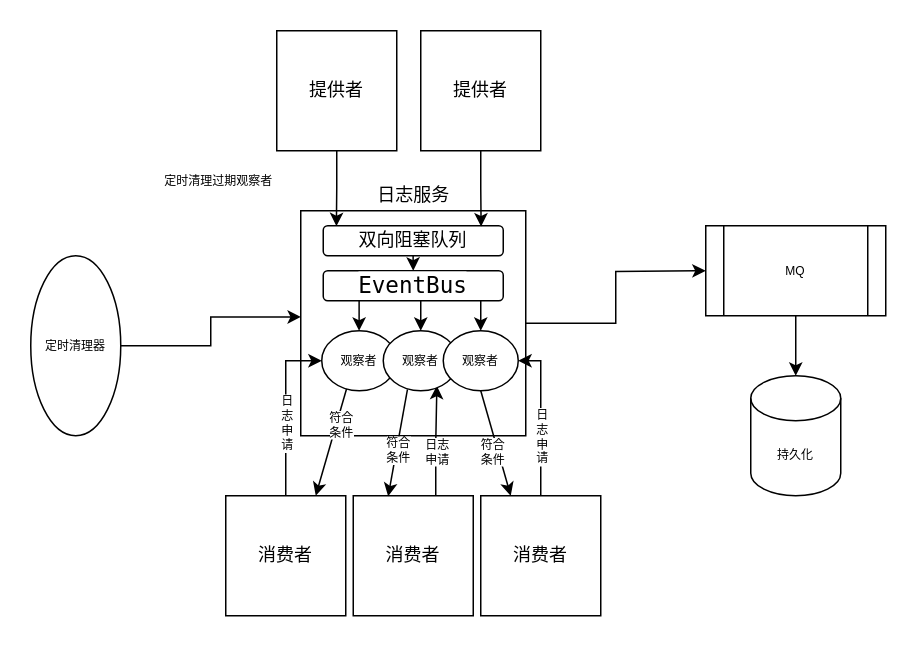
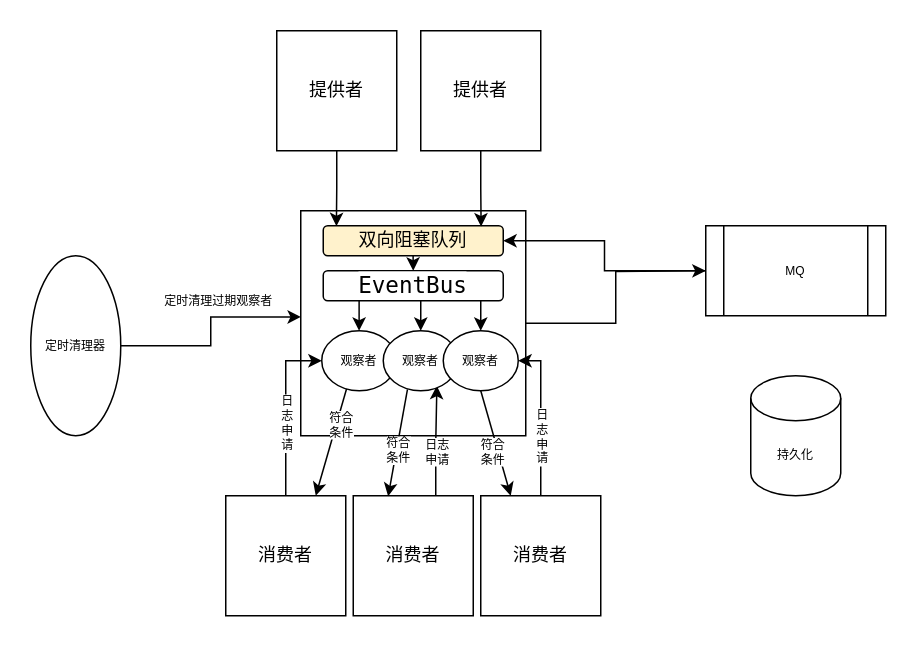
node "定时清理过期观察者": moved (218, 181) -> (218, 301)
node "日志服务": removed
node "双向阻塞队列": fillcolor #ffffff -> #fff2cc
edge "MQ" -> "持久化": now "MQ" -> "双向阻塞队列"
